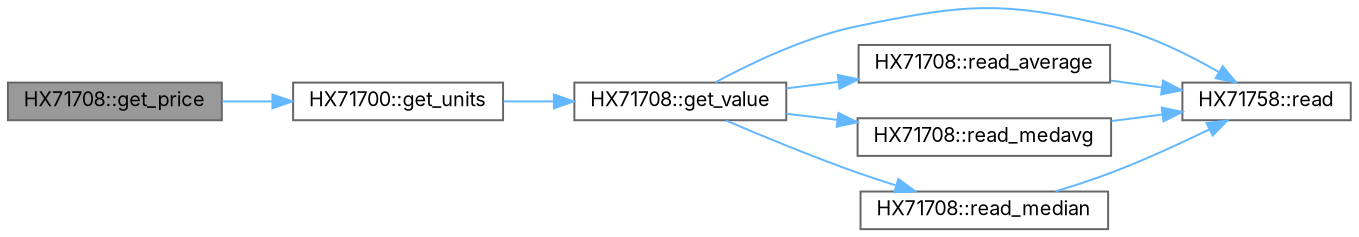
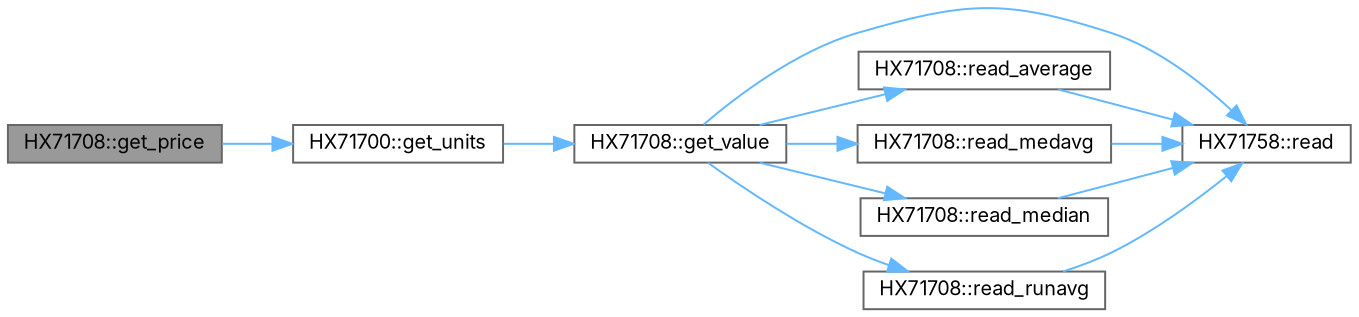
node "HX71708::read_runavg": added
